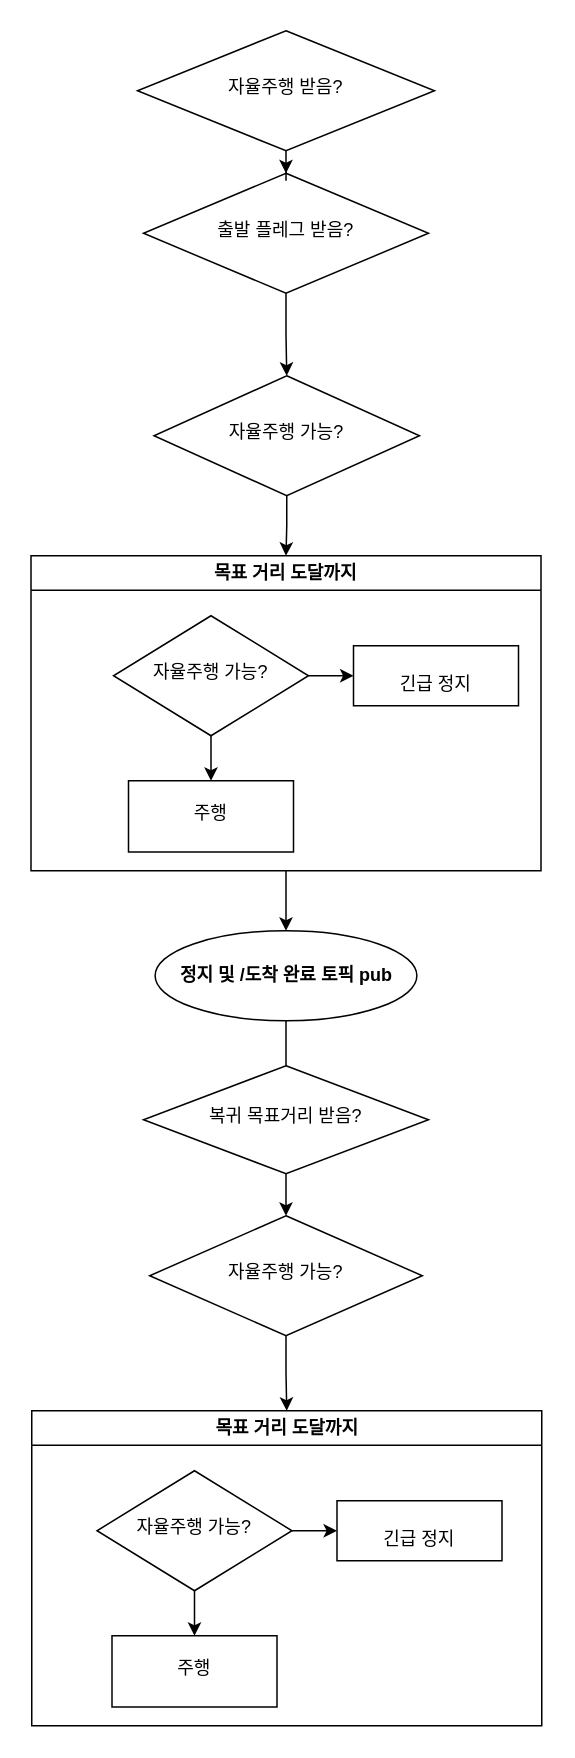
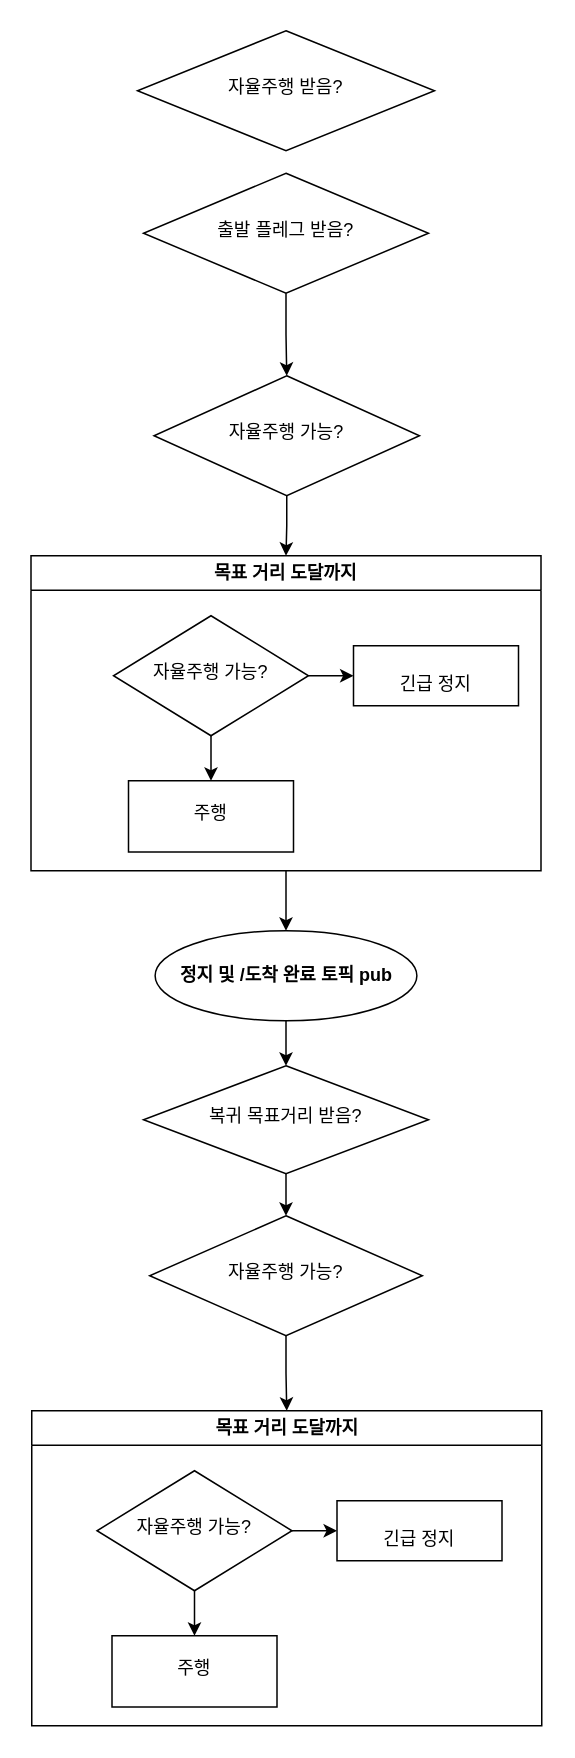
edge "자율주행 받음?" -> "출발 플레그 받음?": removed
edge "정지 및 /도착 완료 토픽 pub" -- "복귀 목표거리 받음?": arrowhead none -> classic
